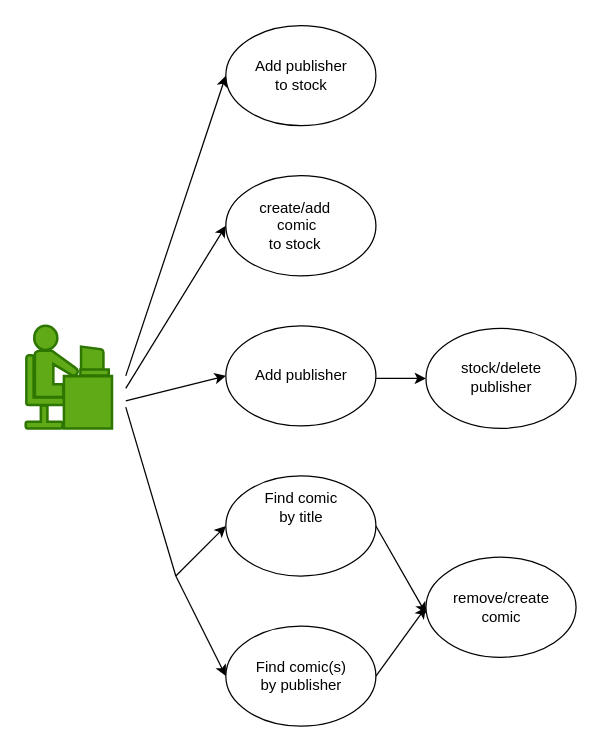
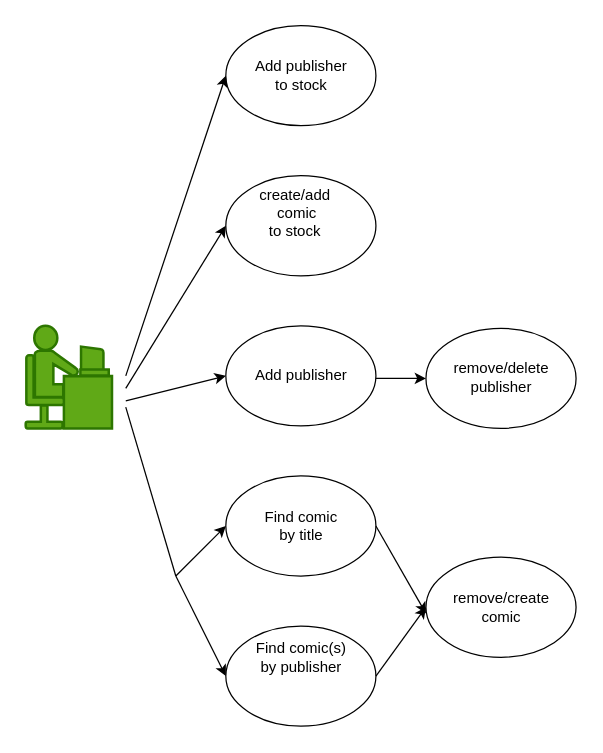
node "create/add comic to stock": moved (294, 226) -> (294, 213)
node "stock/delete publisher": label "stock/delete publisher" -> "remove/delete publisher"
node "Find comic by title": moved (301, 507) -> (301, 526)
node "Find comic(s) by publisher": moved (301, 676) -> (301, 657)
